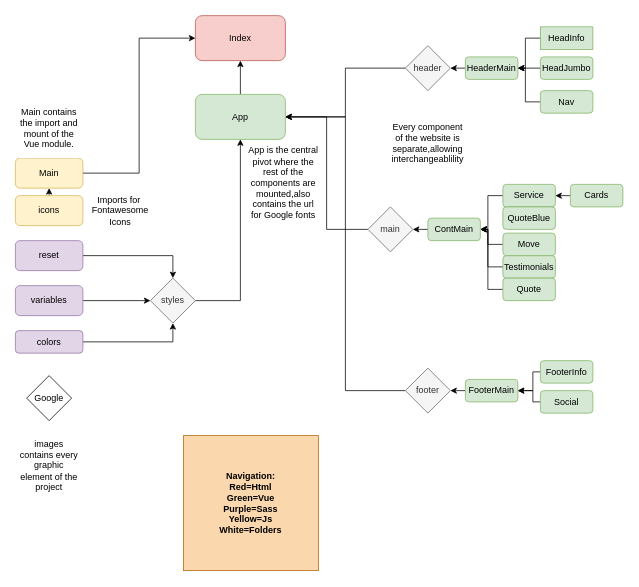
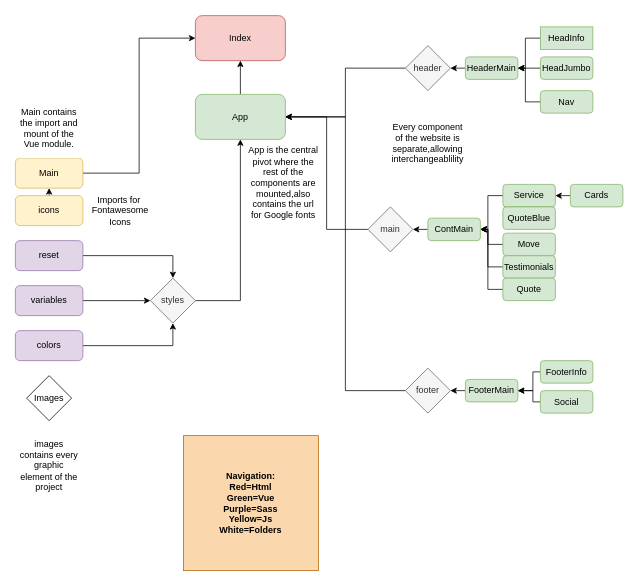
node "colors": size 68x23 -> 68x30
node "Google": label "Google" -> "Images"
